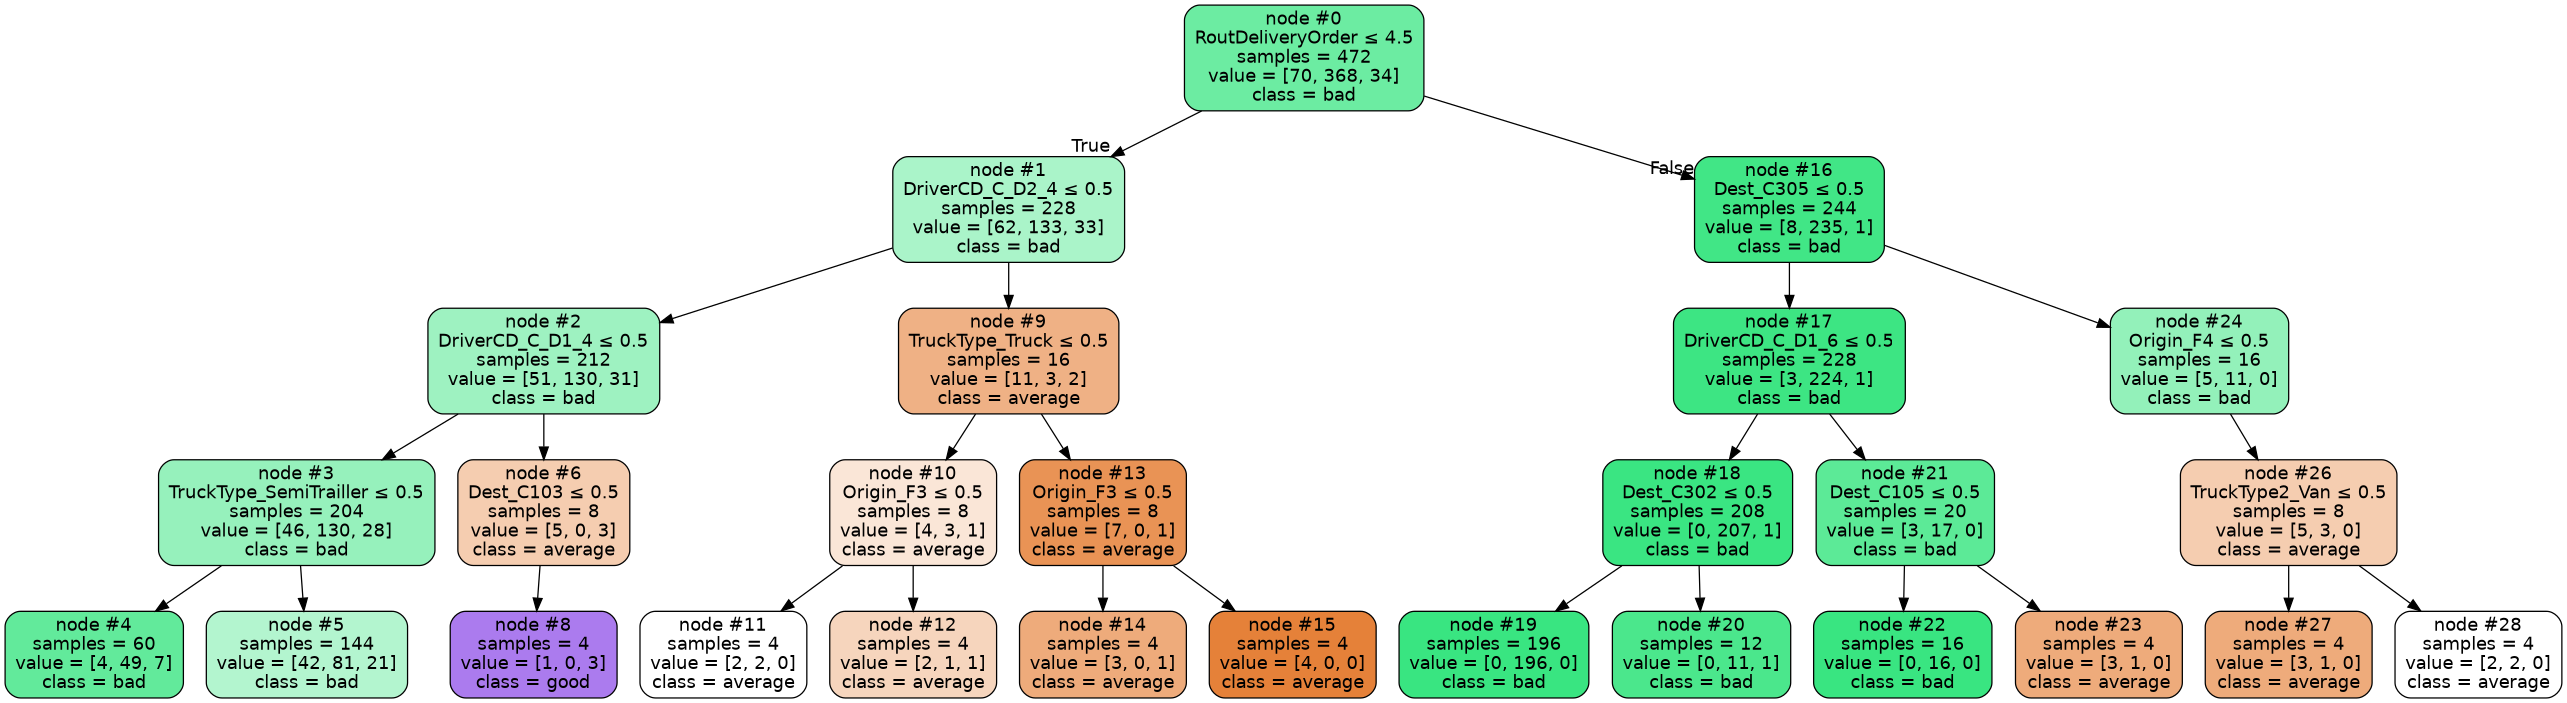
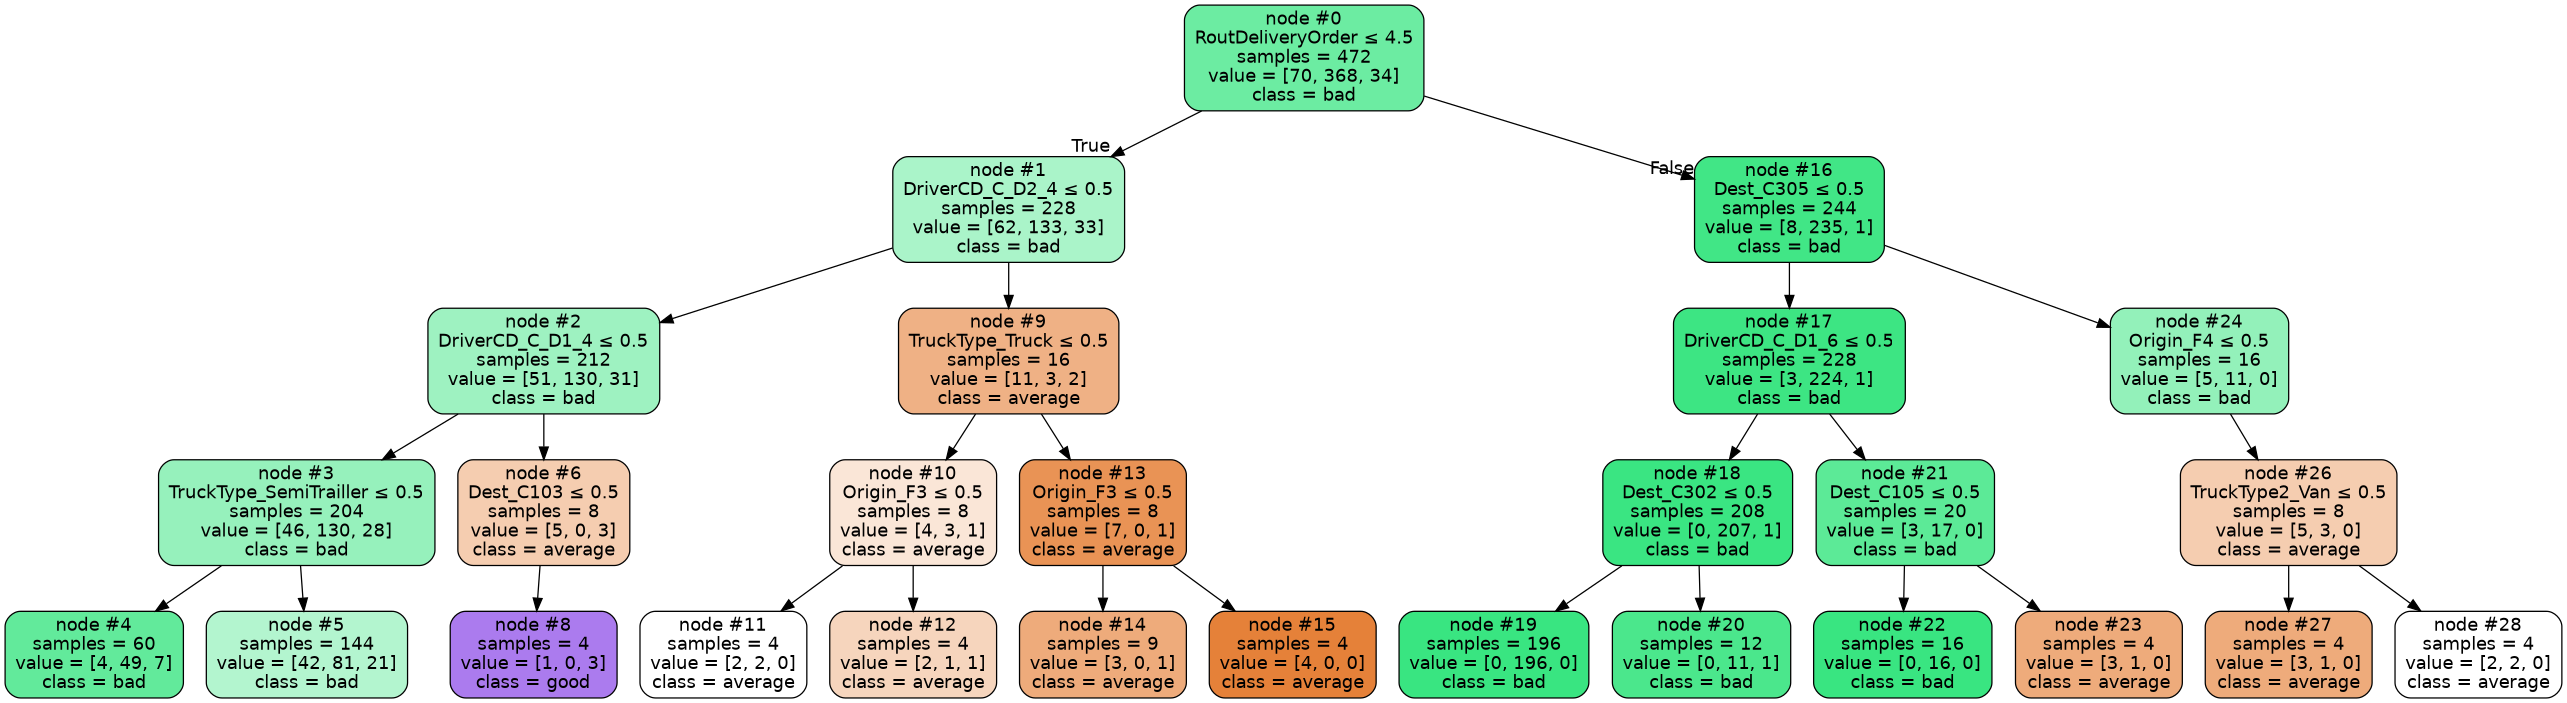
node "node #14": text "samples = 4" -> "samples = 9"
